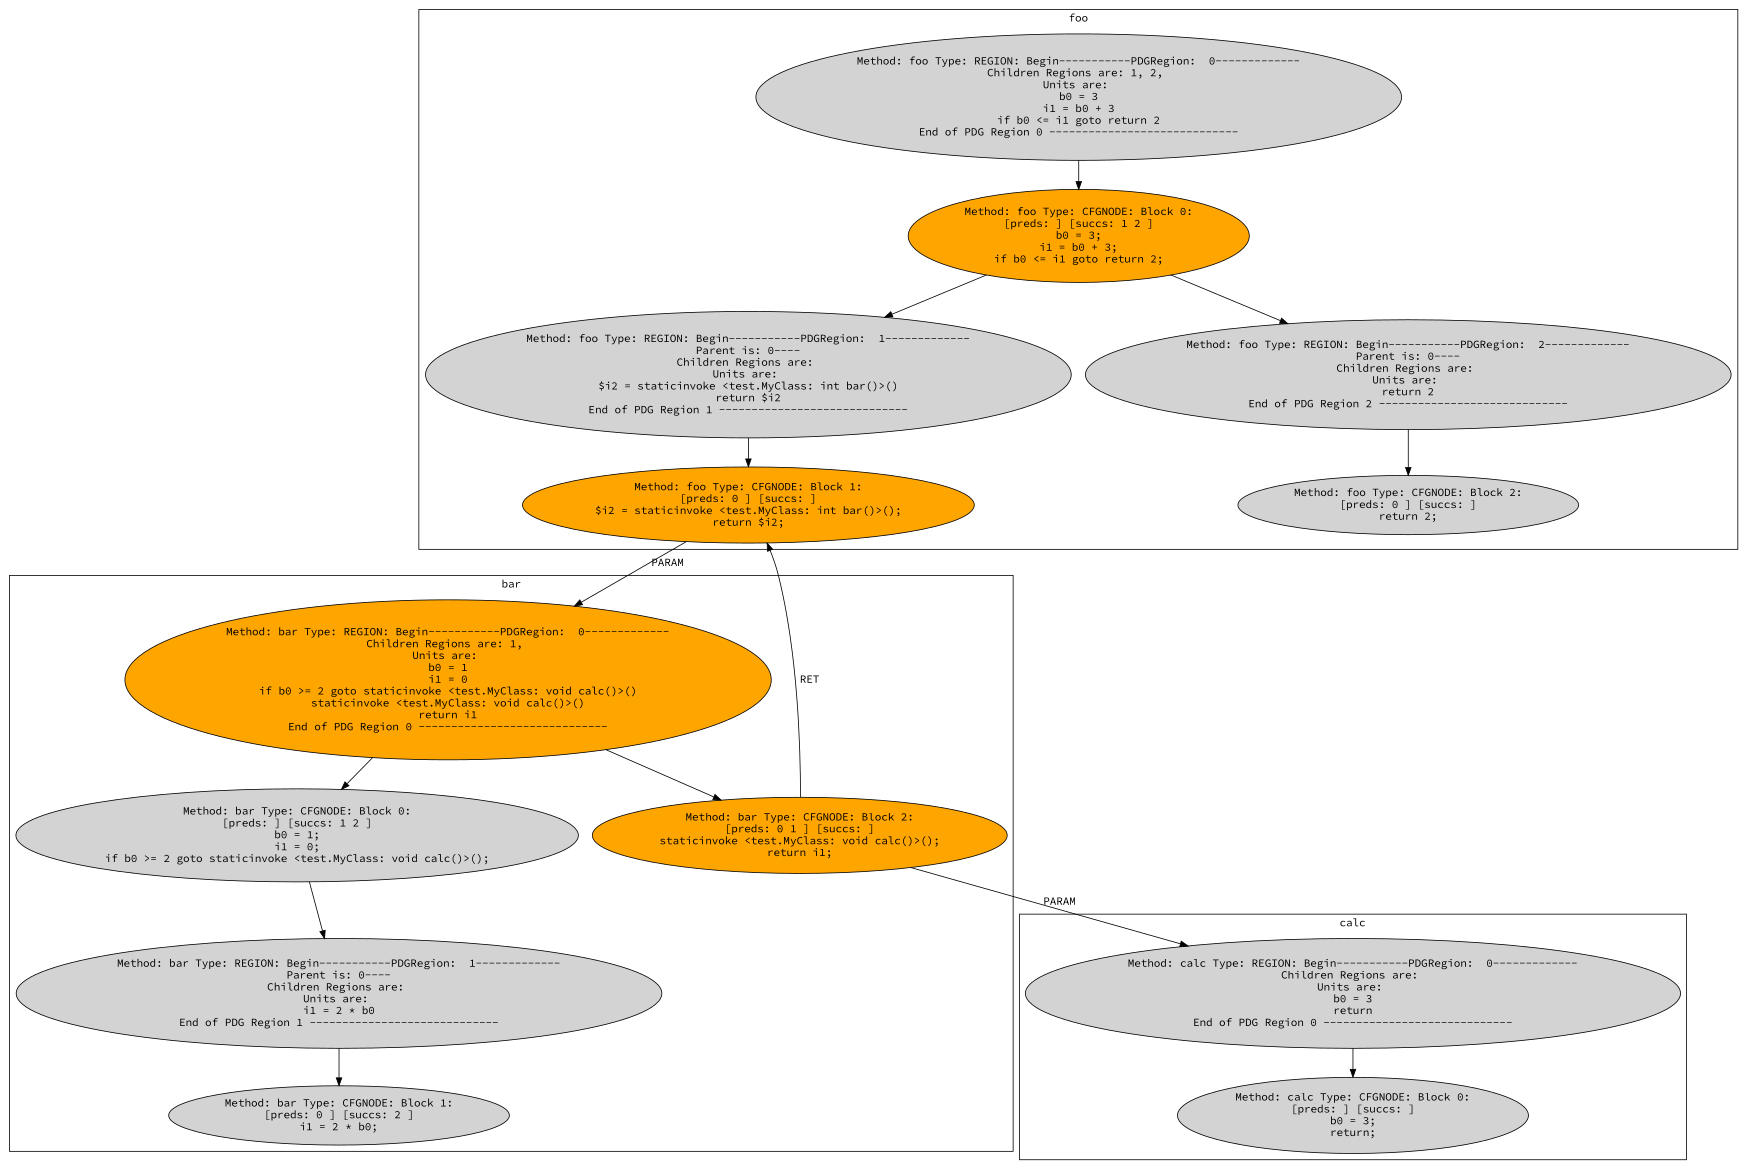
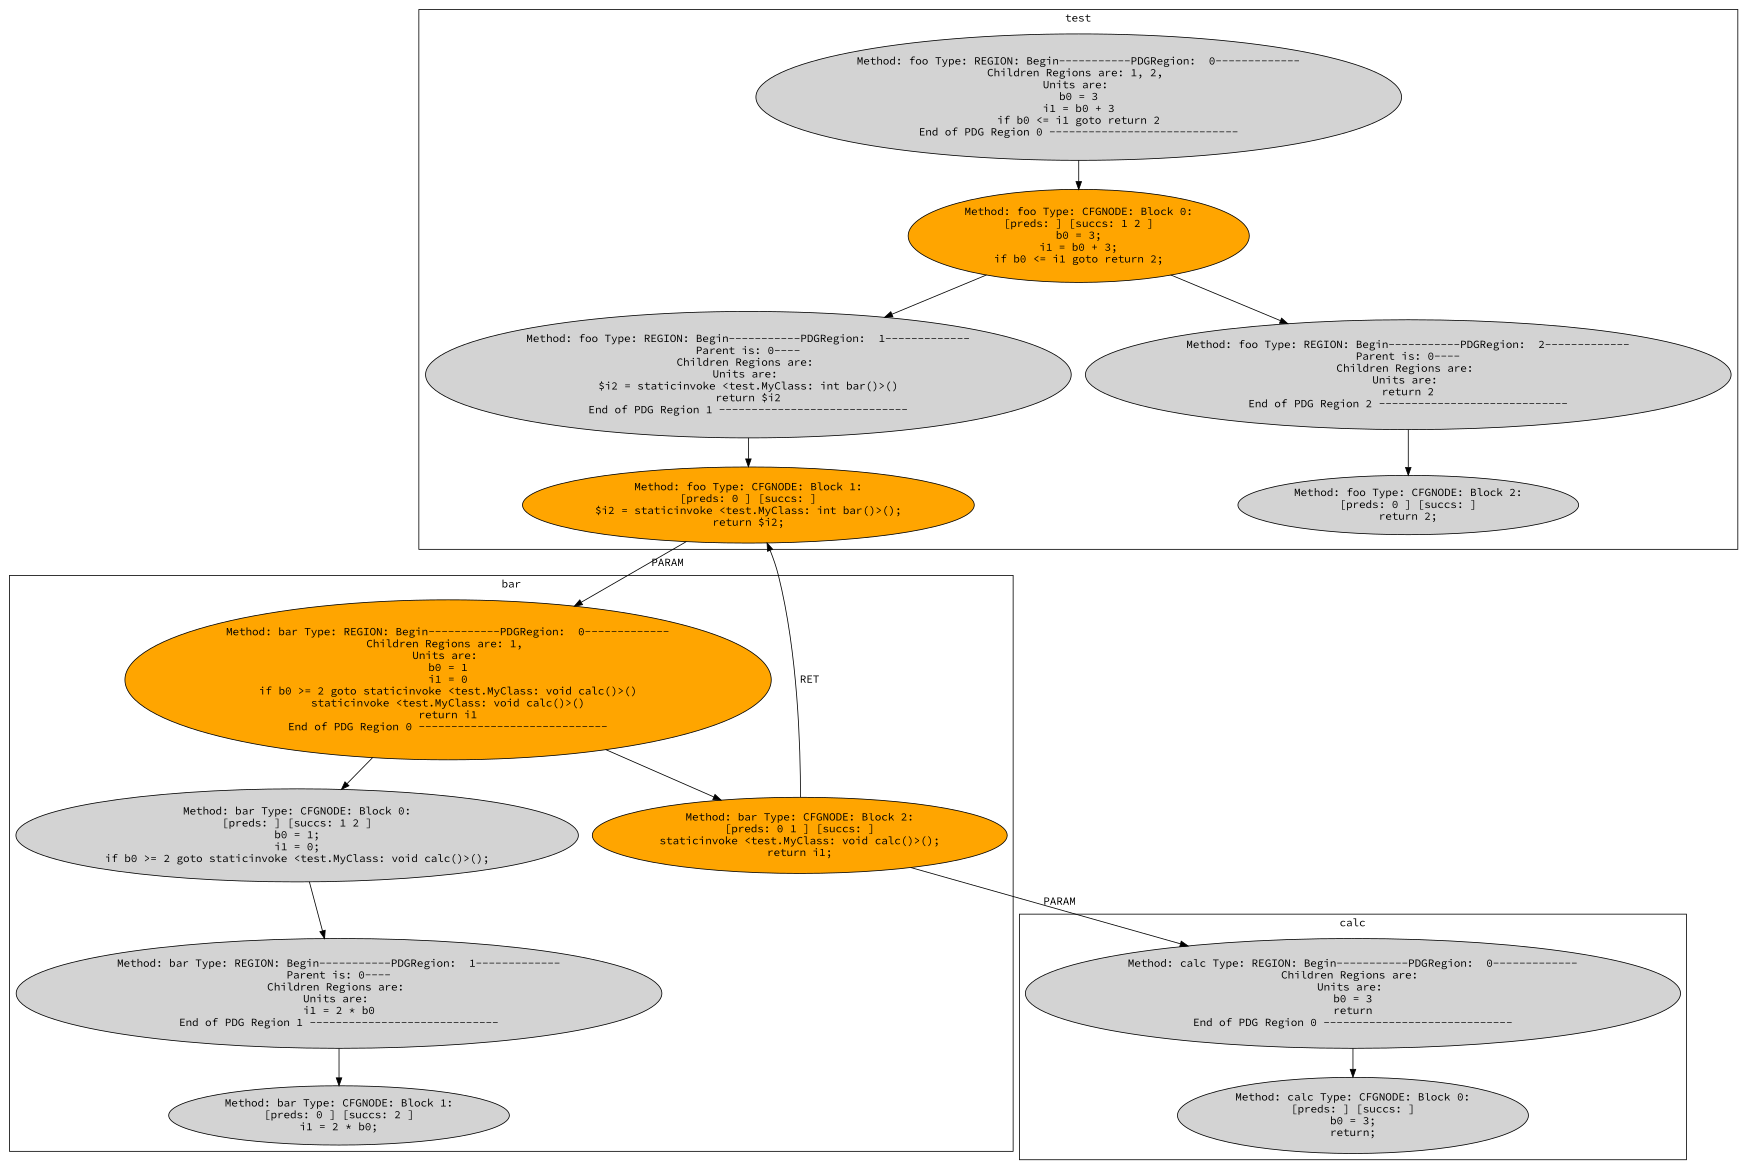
cluster "foo": label "foo" -> "test"
